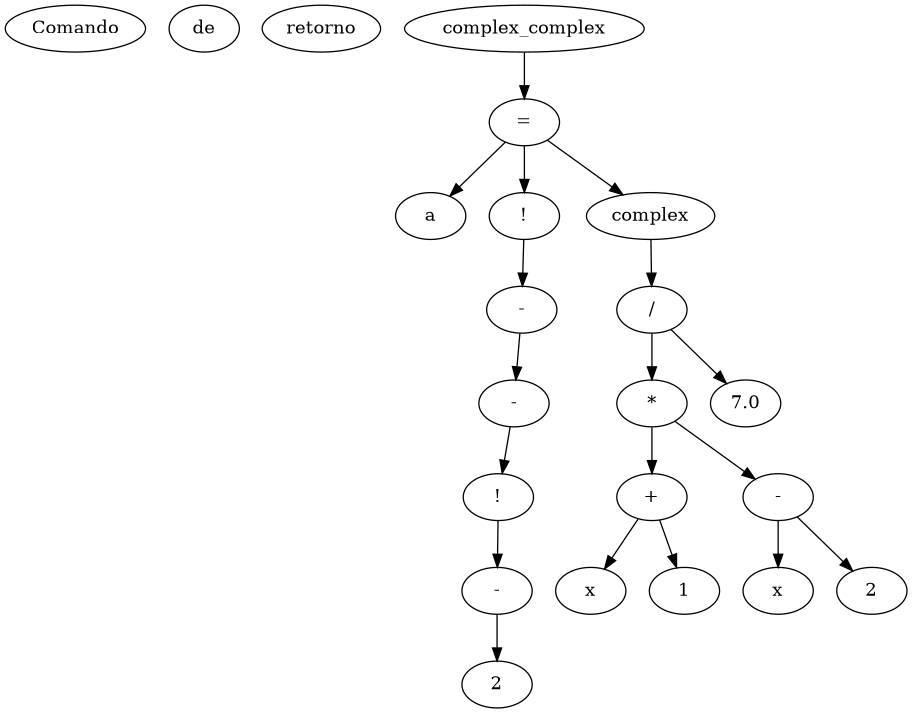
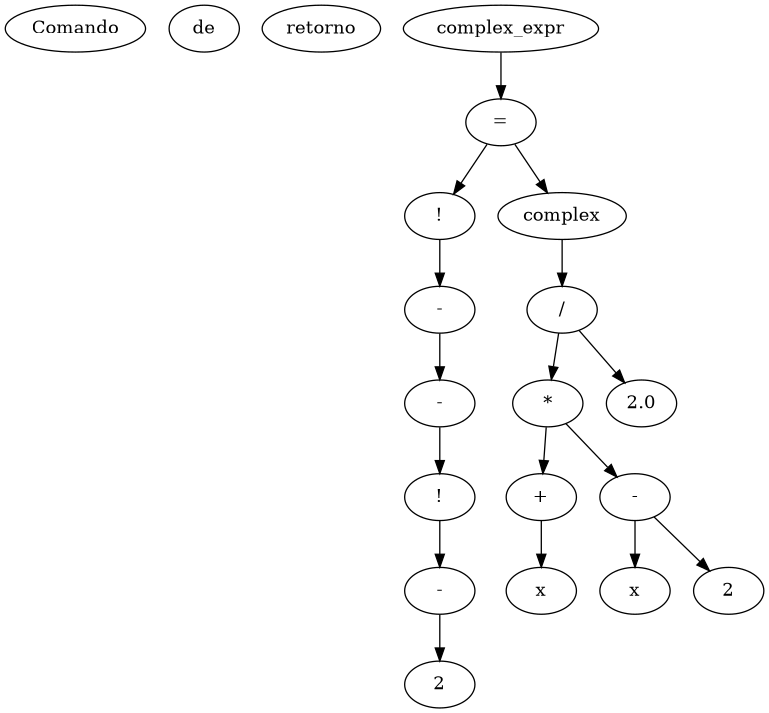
node "complex_complex": label "complex_complex" -> "complex_expr"
node "a": removed
node "7.0": label "7.0" -> "2.0"
node "1": removed
